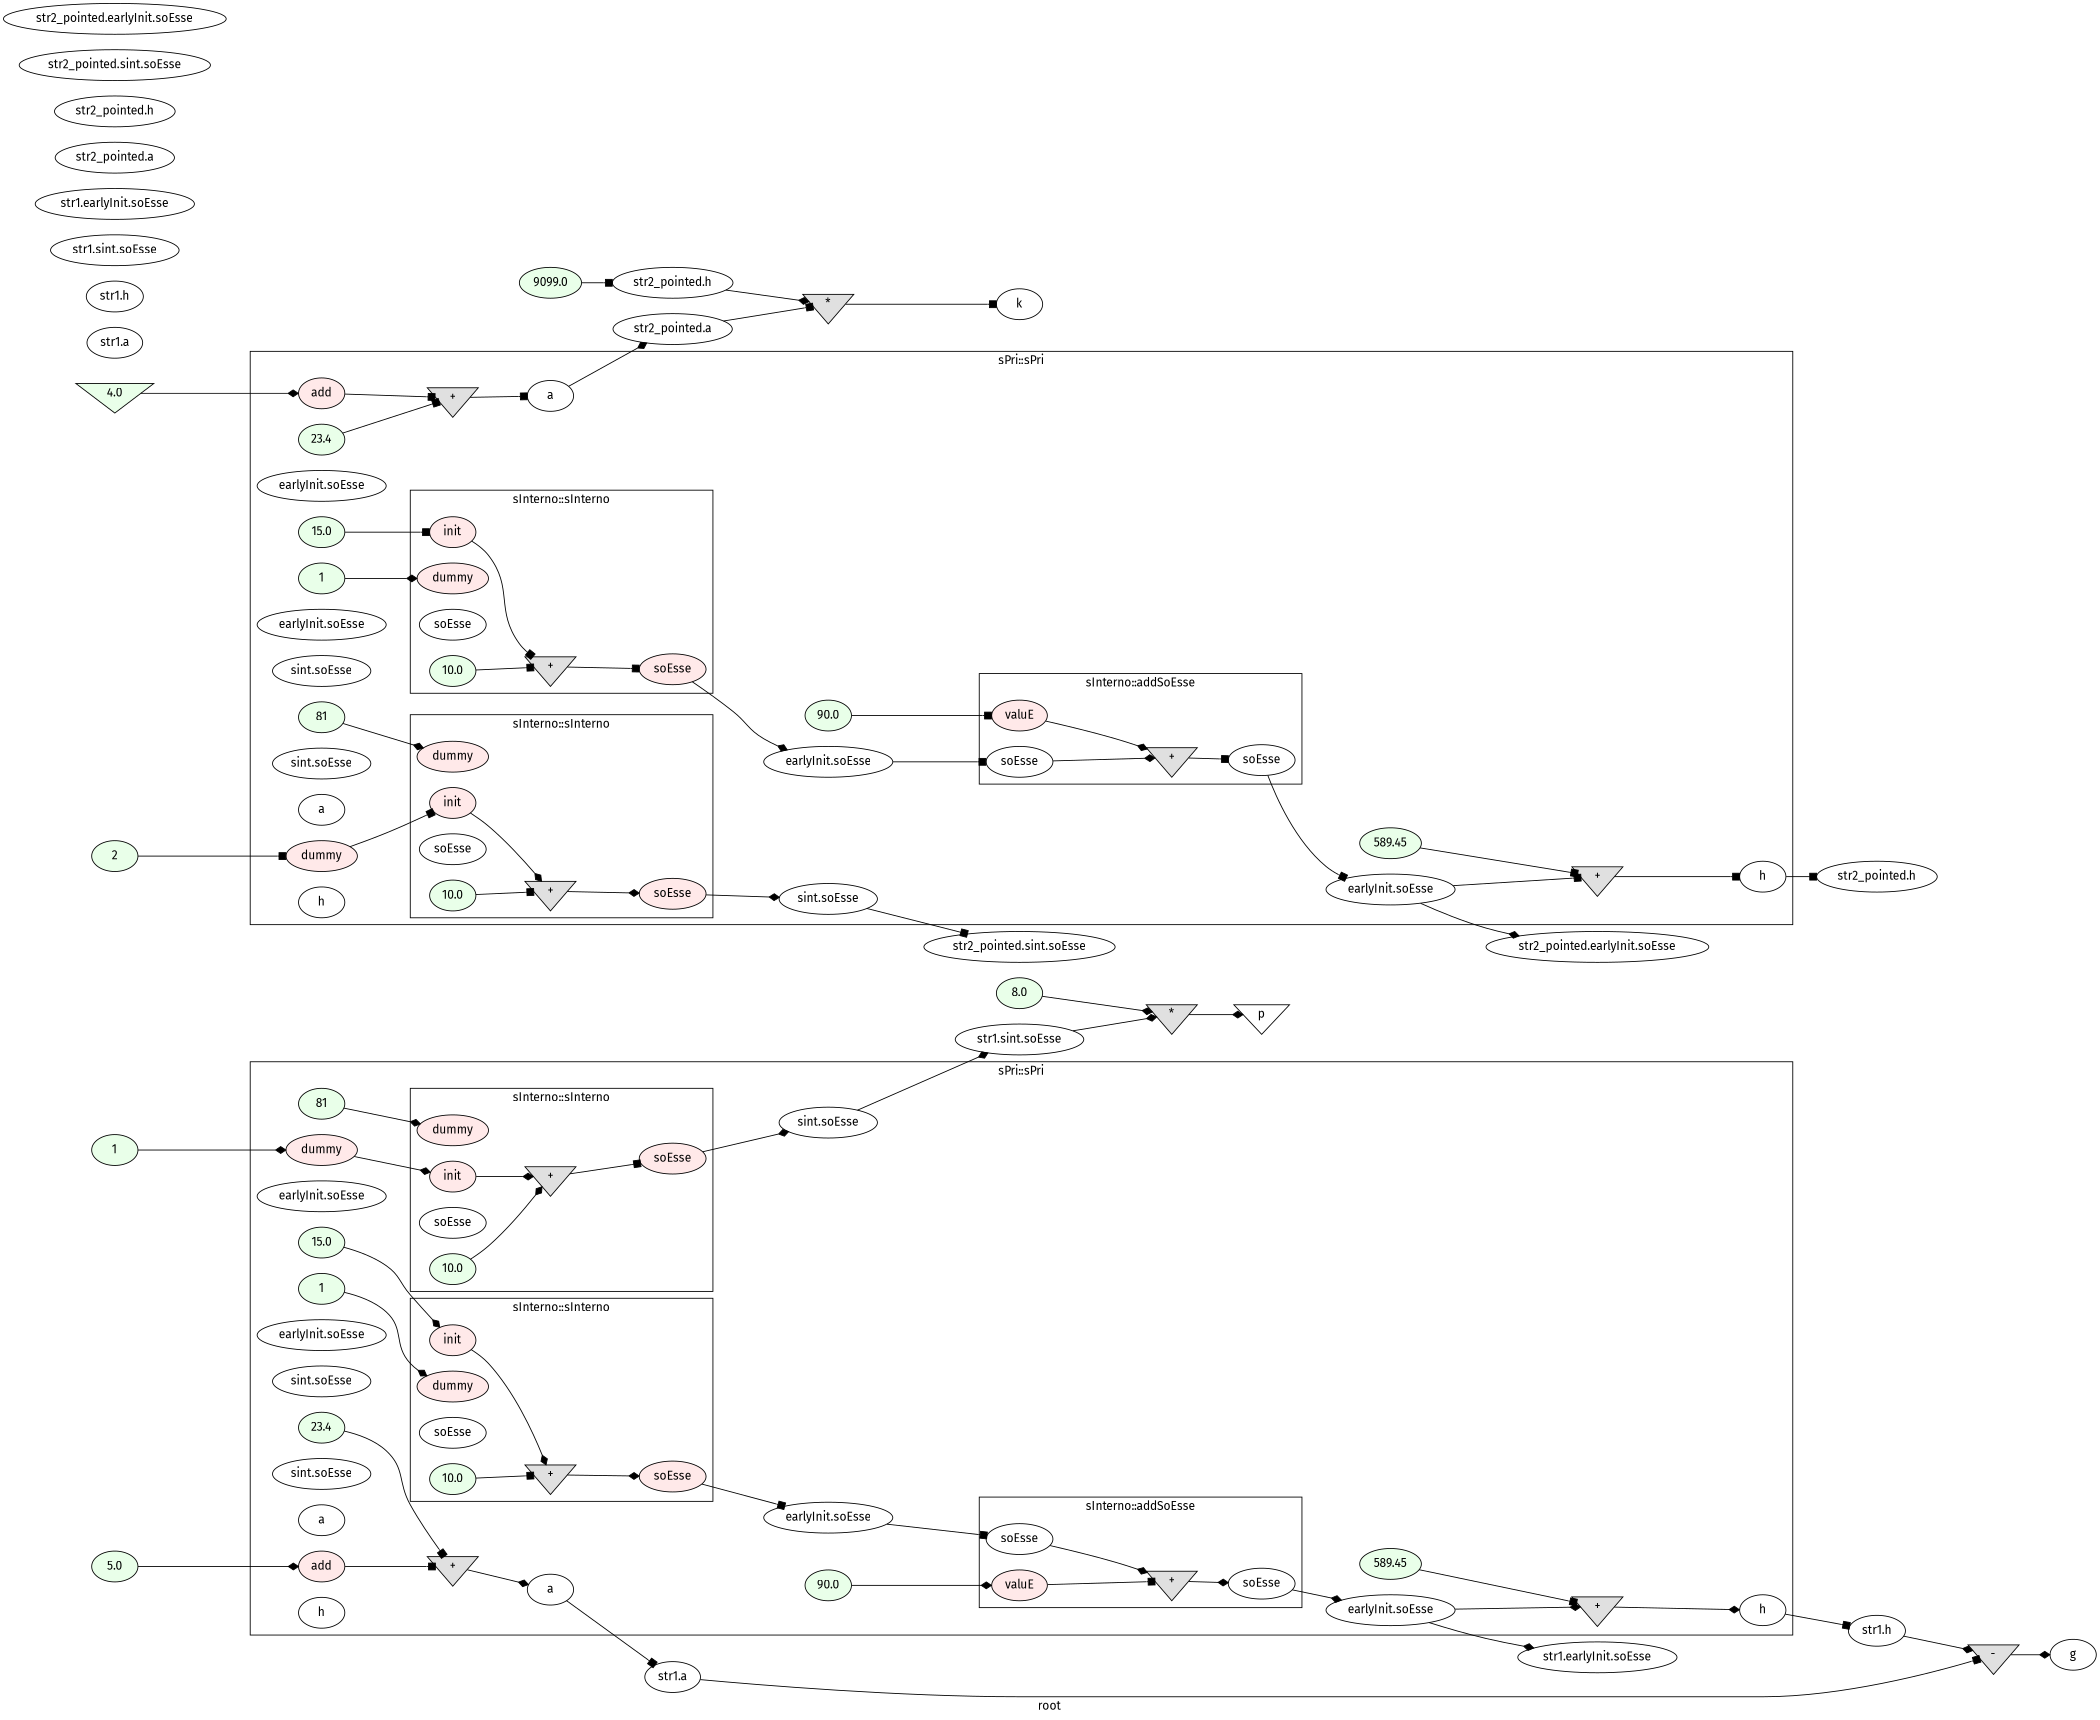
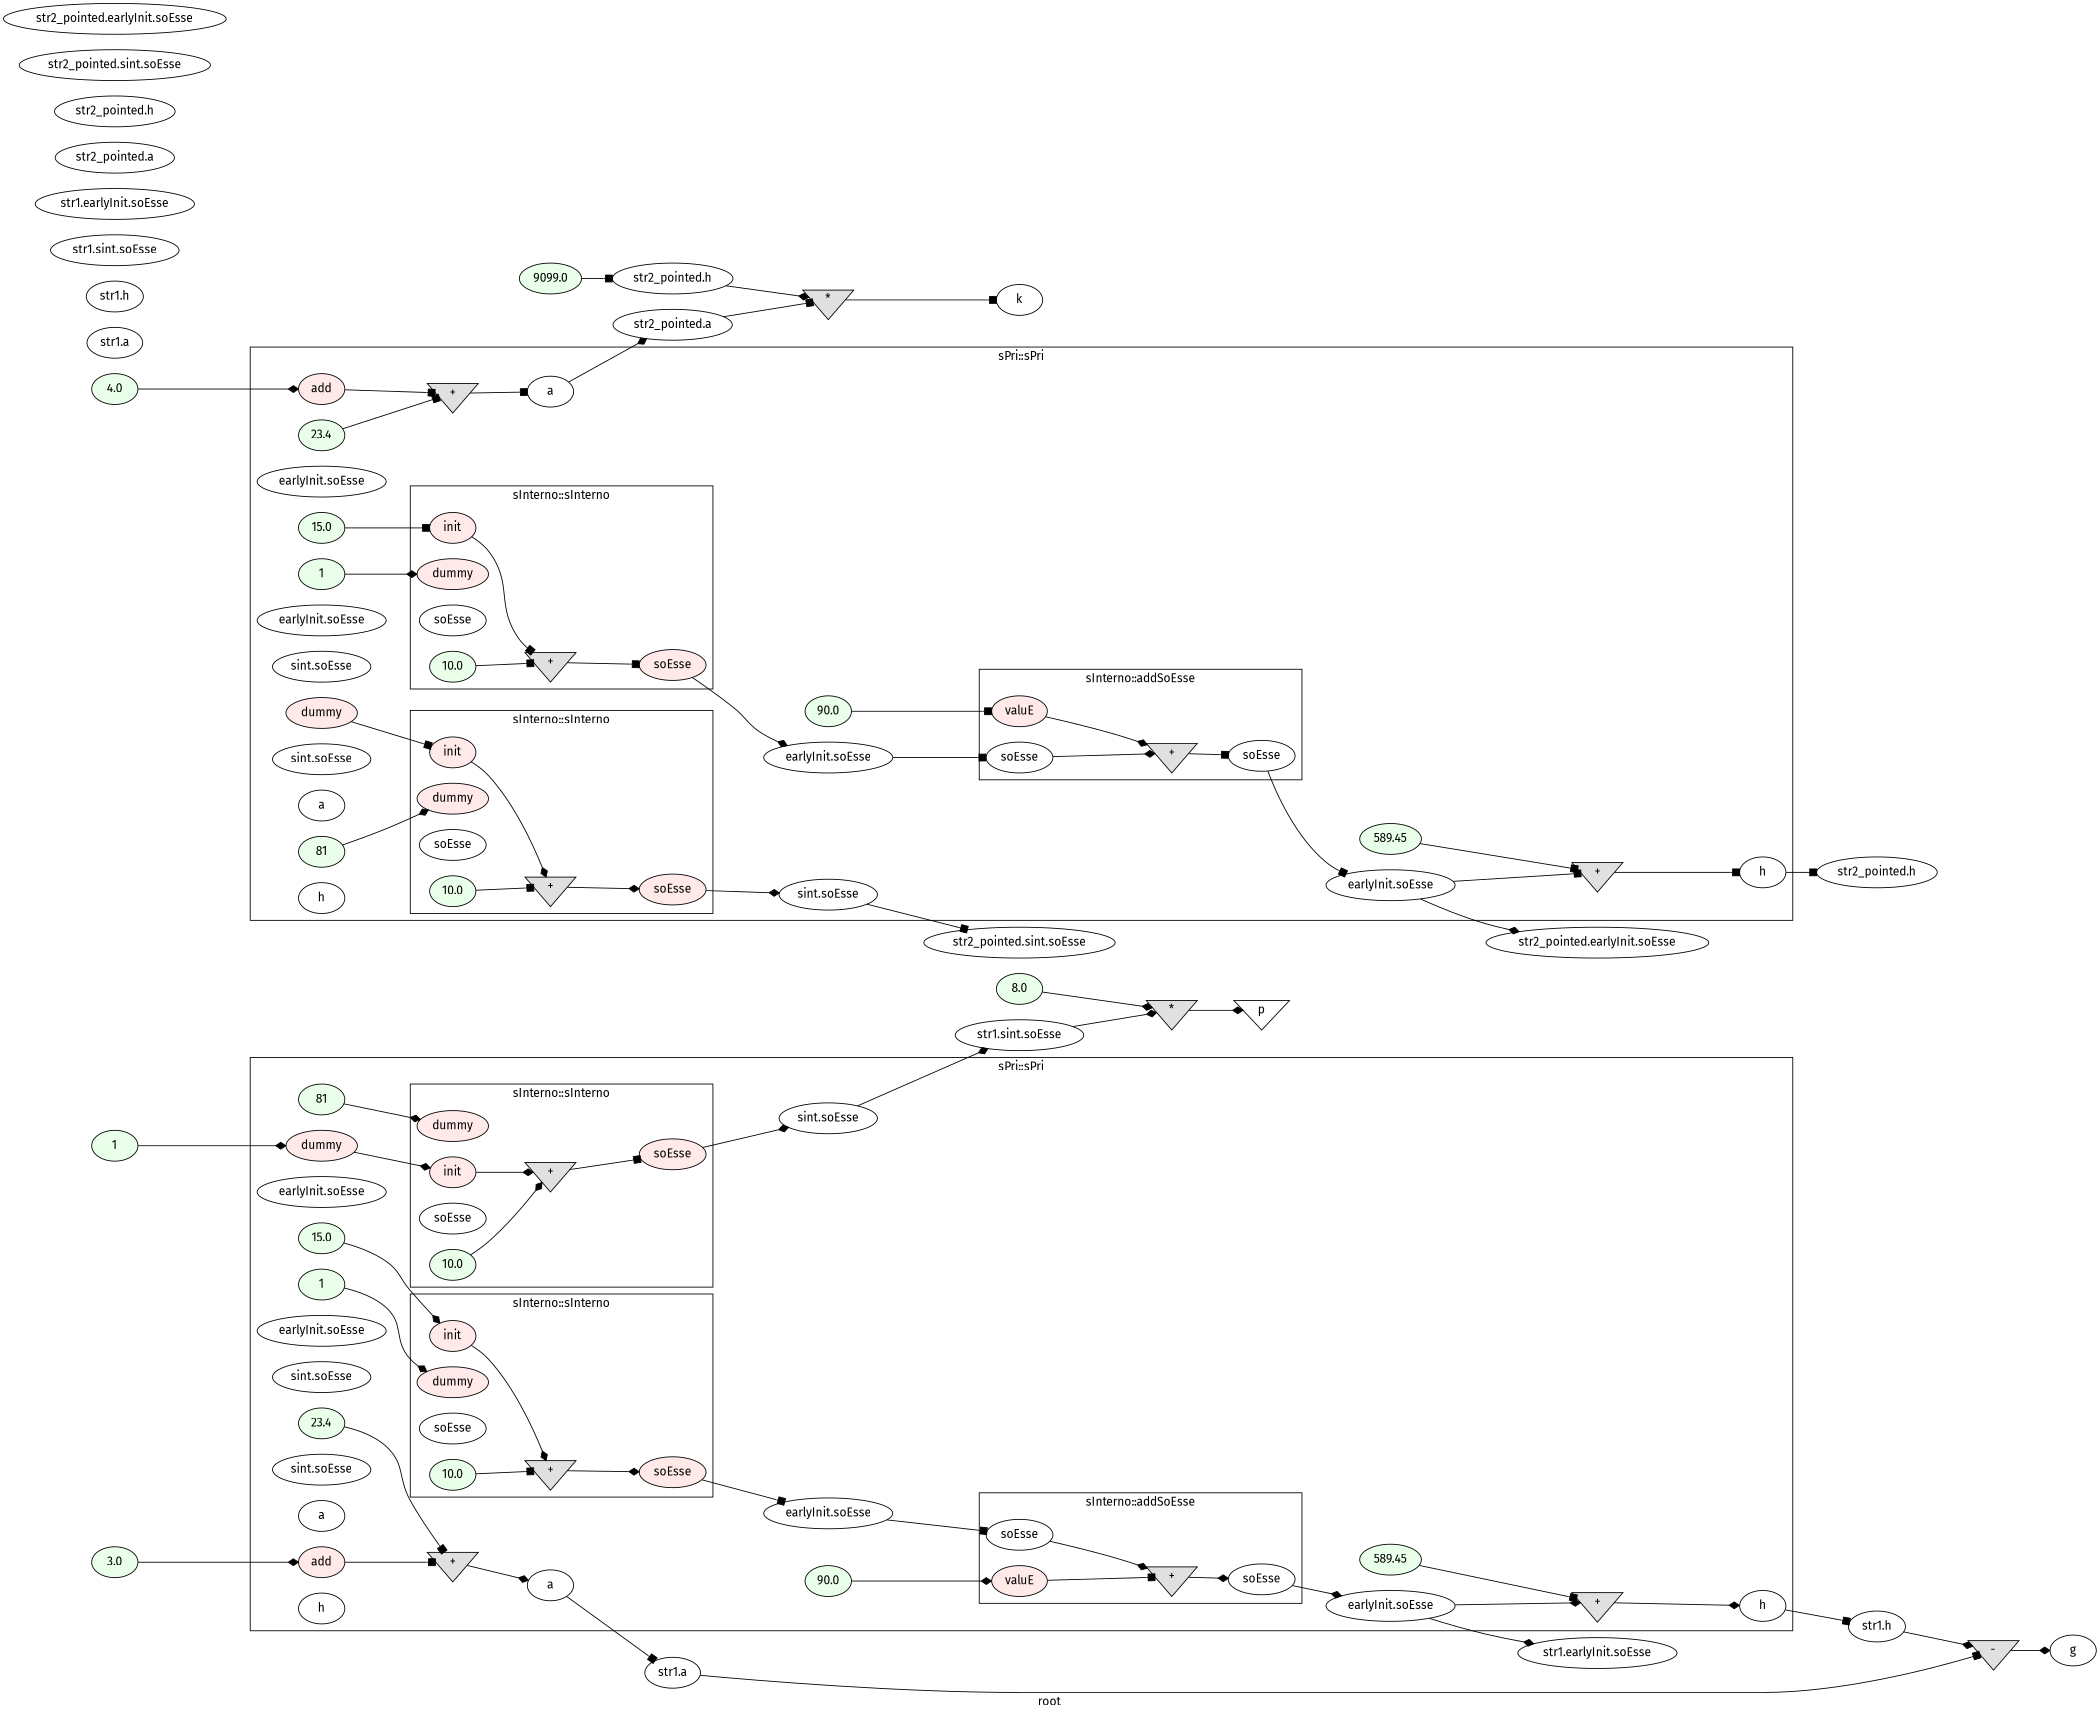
node "4.0": shape invtriangle -> ellipse
node "2": removed
node "5.0": label "5.0" -> "3.0"
